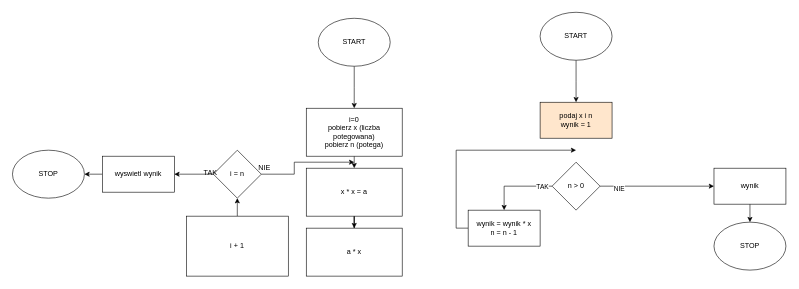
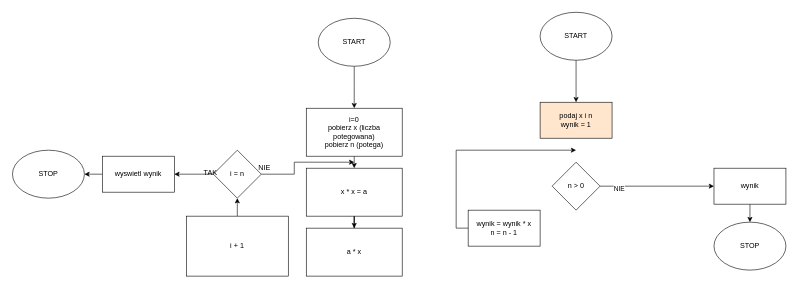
edge "n > 0" -> "wynik = wynik * x n = n - 1": removed, label "TAK"
